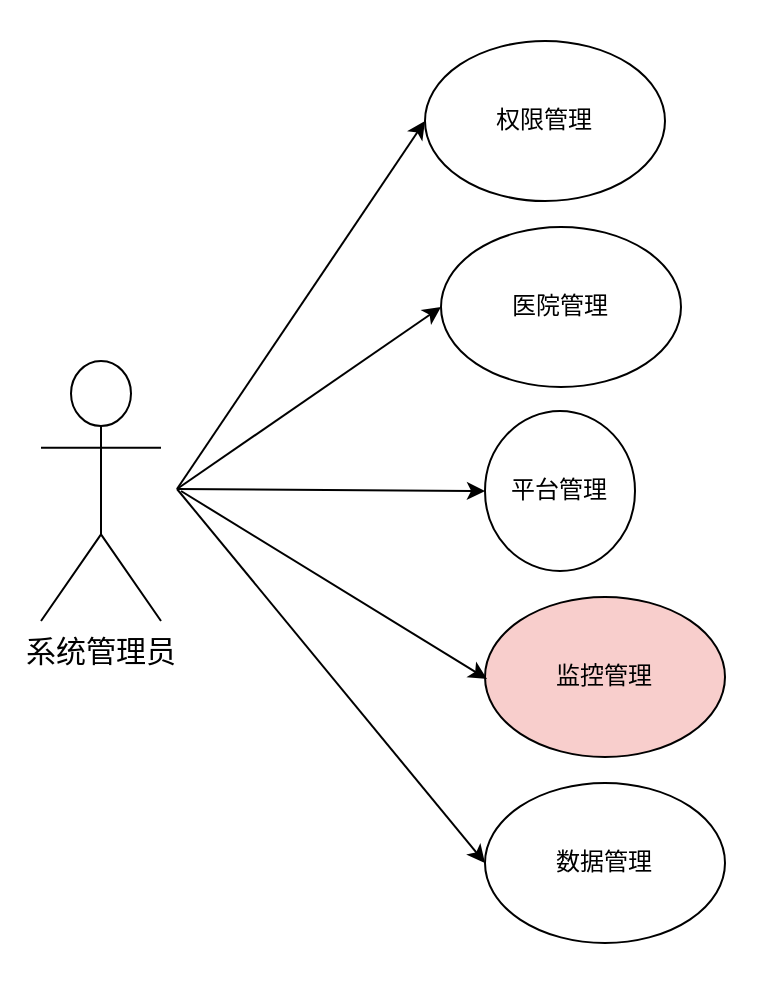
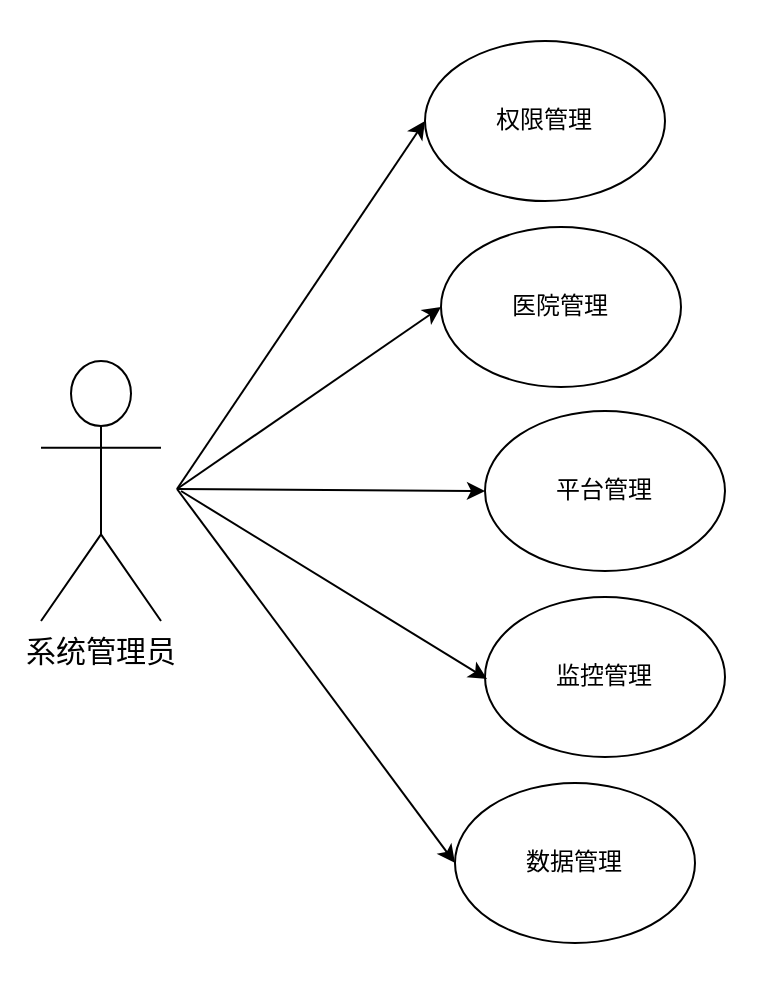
node "平台管理": size 150x160 -> 240x160
node "监控管理": fillcolor #f8cecc -> #ffffff
node "数据管理": moved (605, 863) -> (575, 863)
